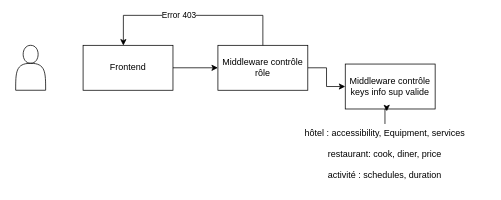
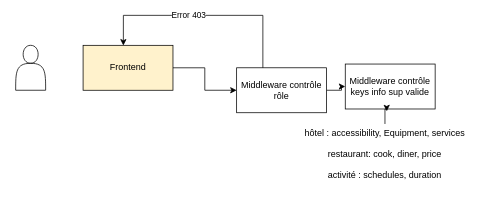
node "Frontend": fillcolor #ffffff -> #fff2cc
node "Middleware contrôle rôle": moved (263, 68) -> (282, 90)
